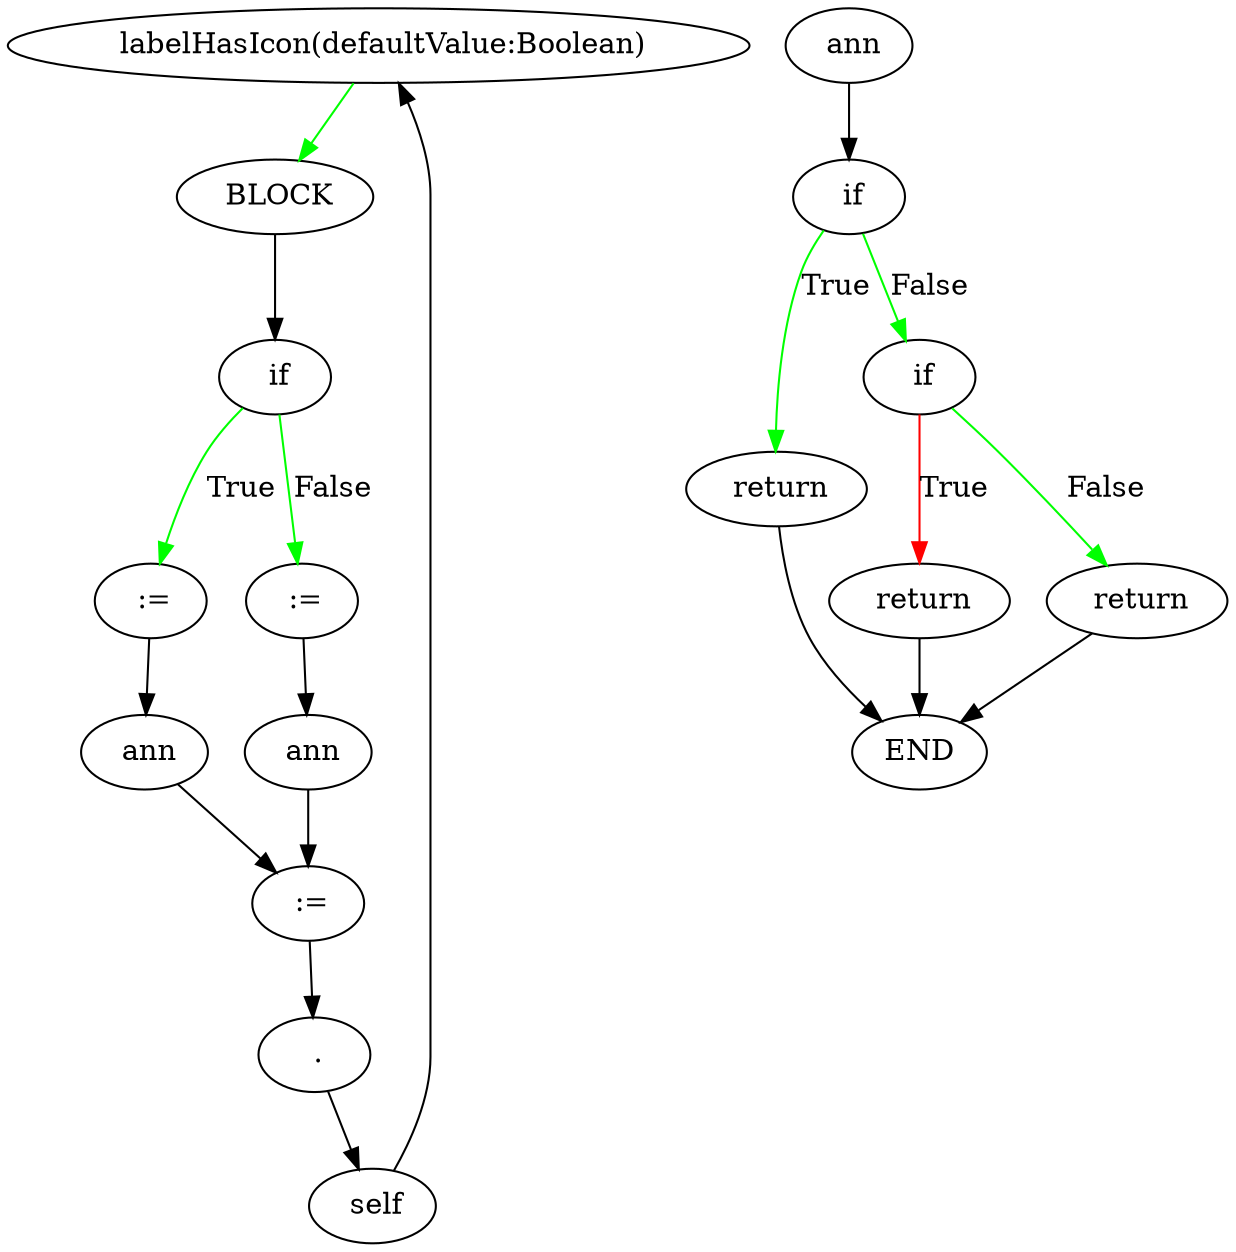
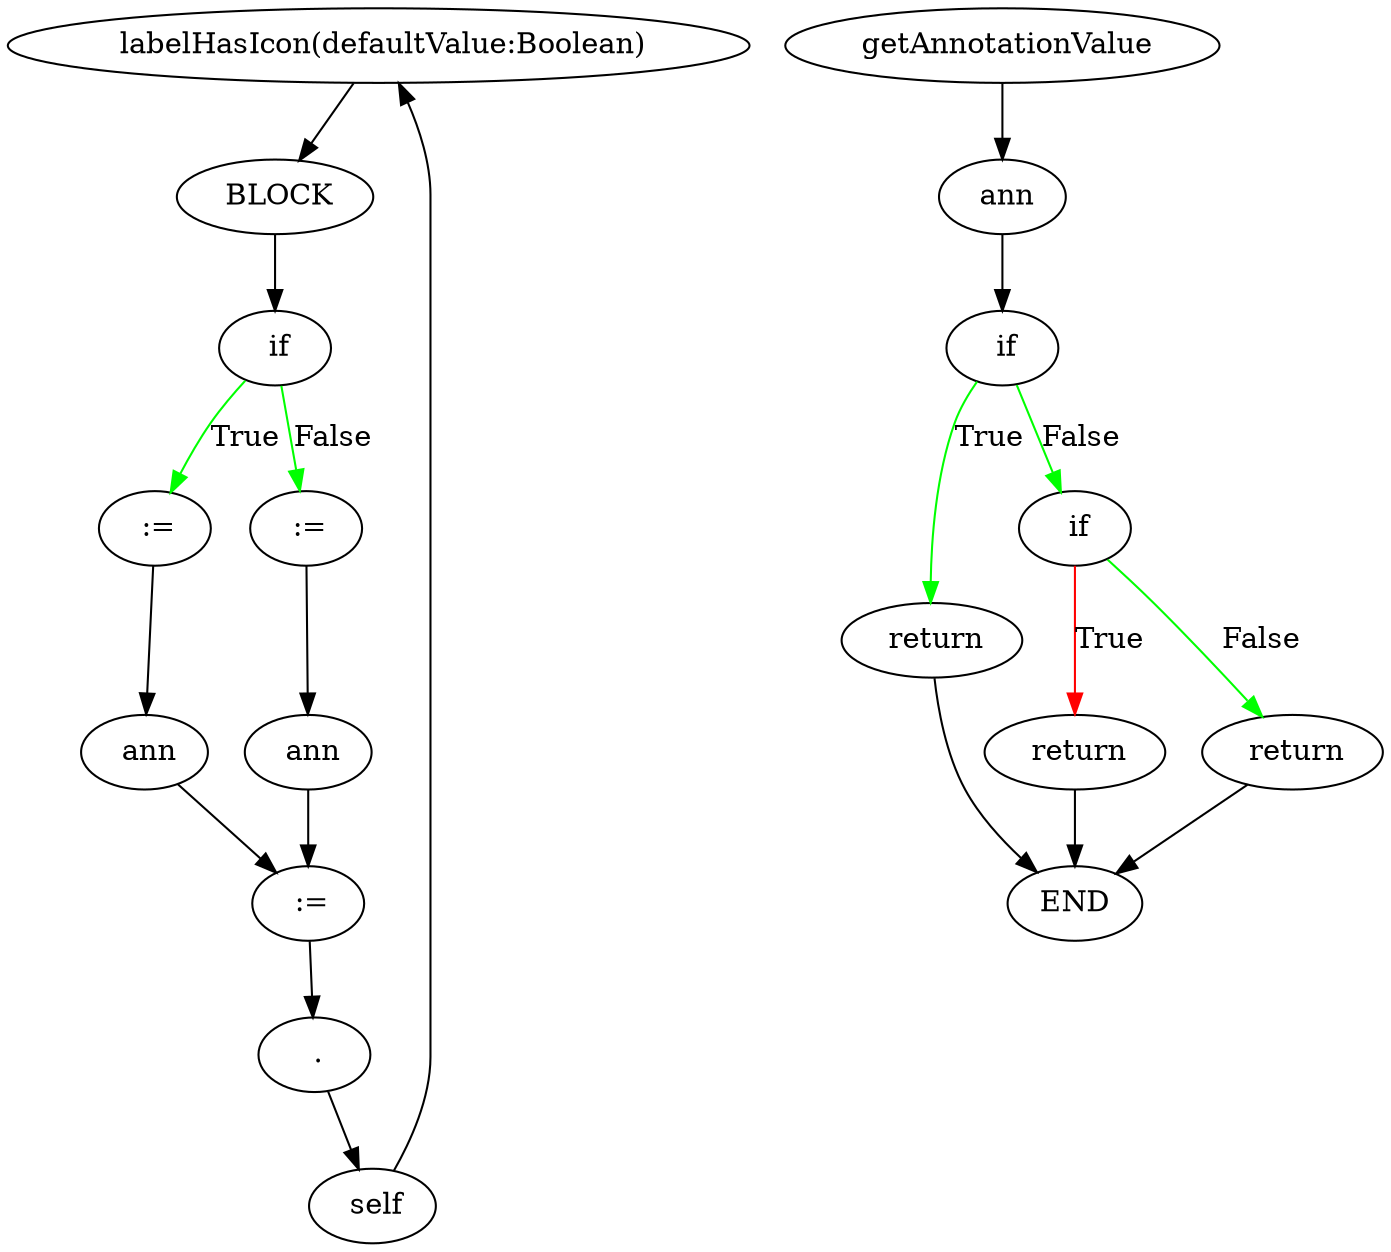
node "getAnnotationValue": added
edge "labelHasIcon(defaultValue:Boolean)" -> "BLOCK": color green -> black
